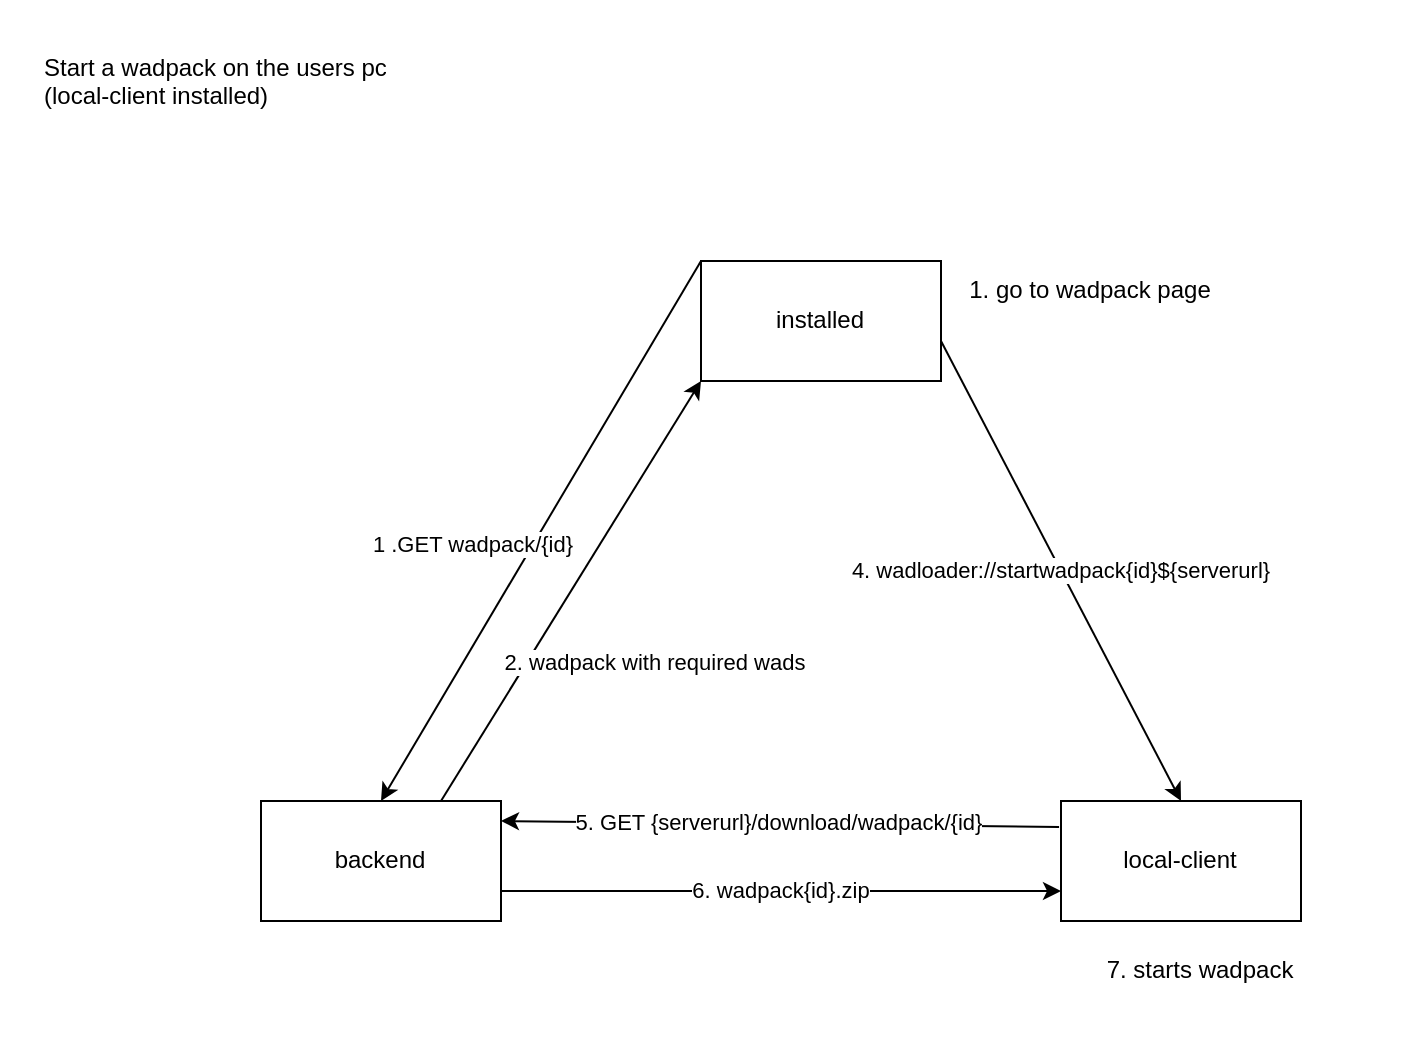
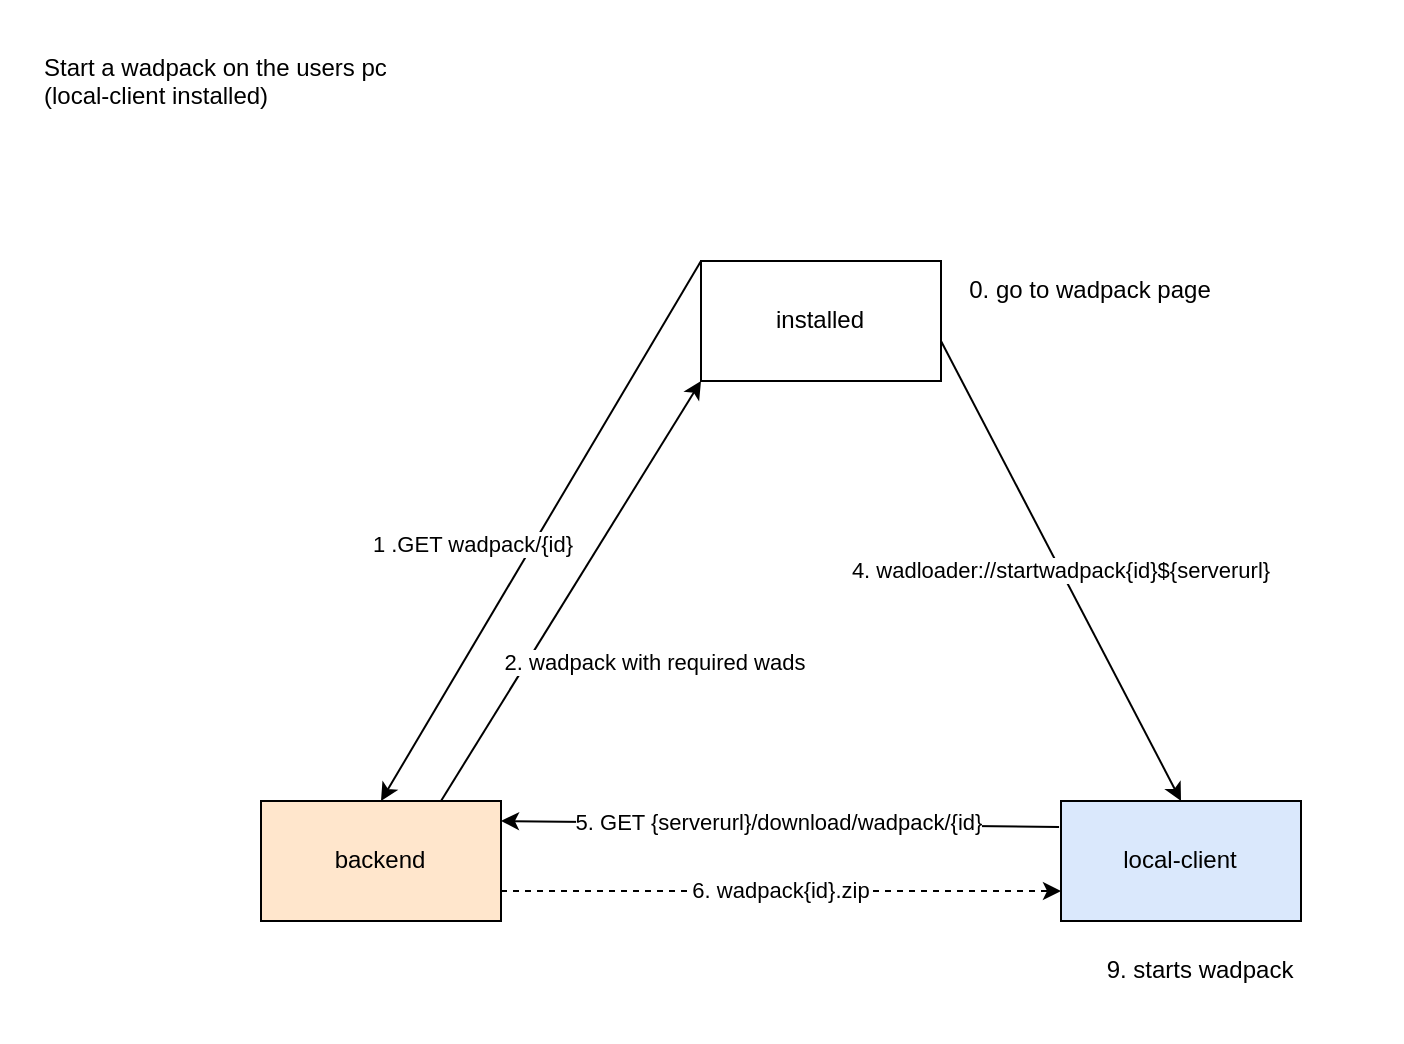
node "1. go to wadpack page": label "1. go to wadpack page" -> "0. go to wadpack page"
node "backend": fillcolor #ffffff -> #ffe6cc
node "local-client": fillcolor #ffffff -> #dae8fc
edge "backend" -> "local-client": style solid -> dashed
node "7. starts wadpack": label "7. starts wadpack" -> "9. starts wadpack"
